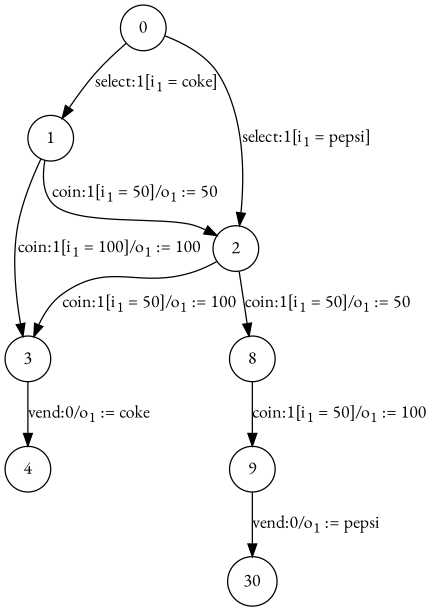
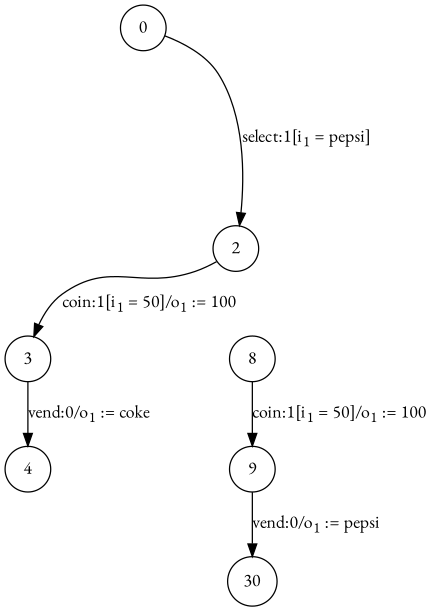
node "1": removed
edge "2" -> "8": removed, label "coin:1[i 1 = 50]/o 1 := 50"
